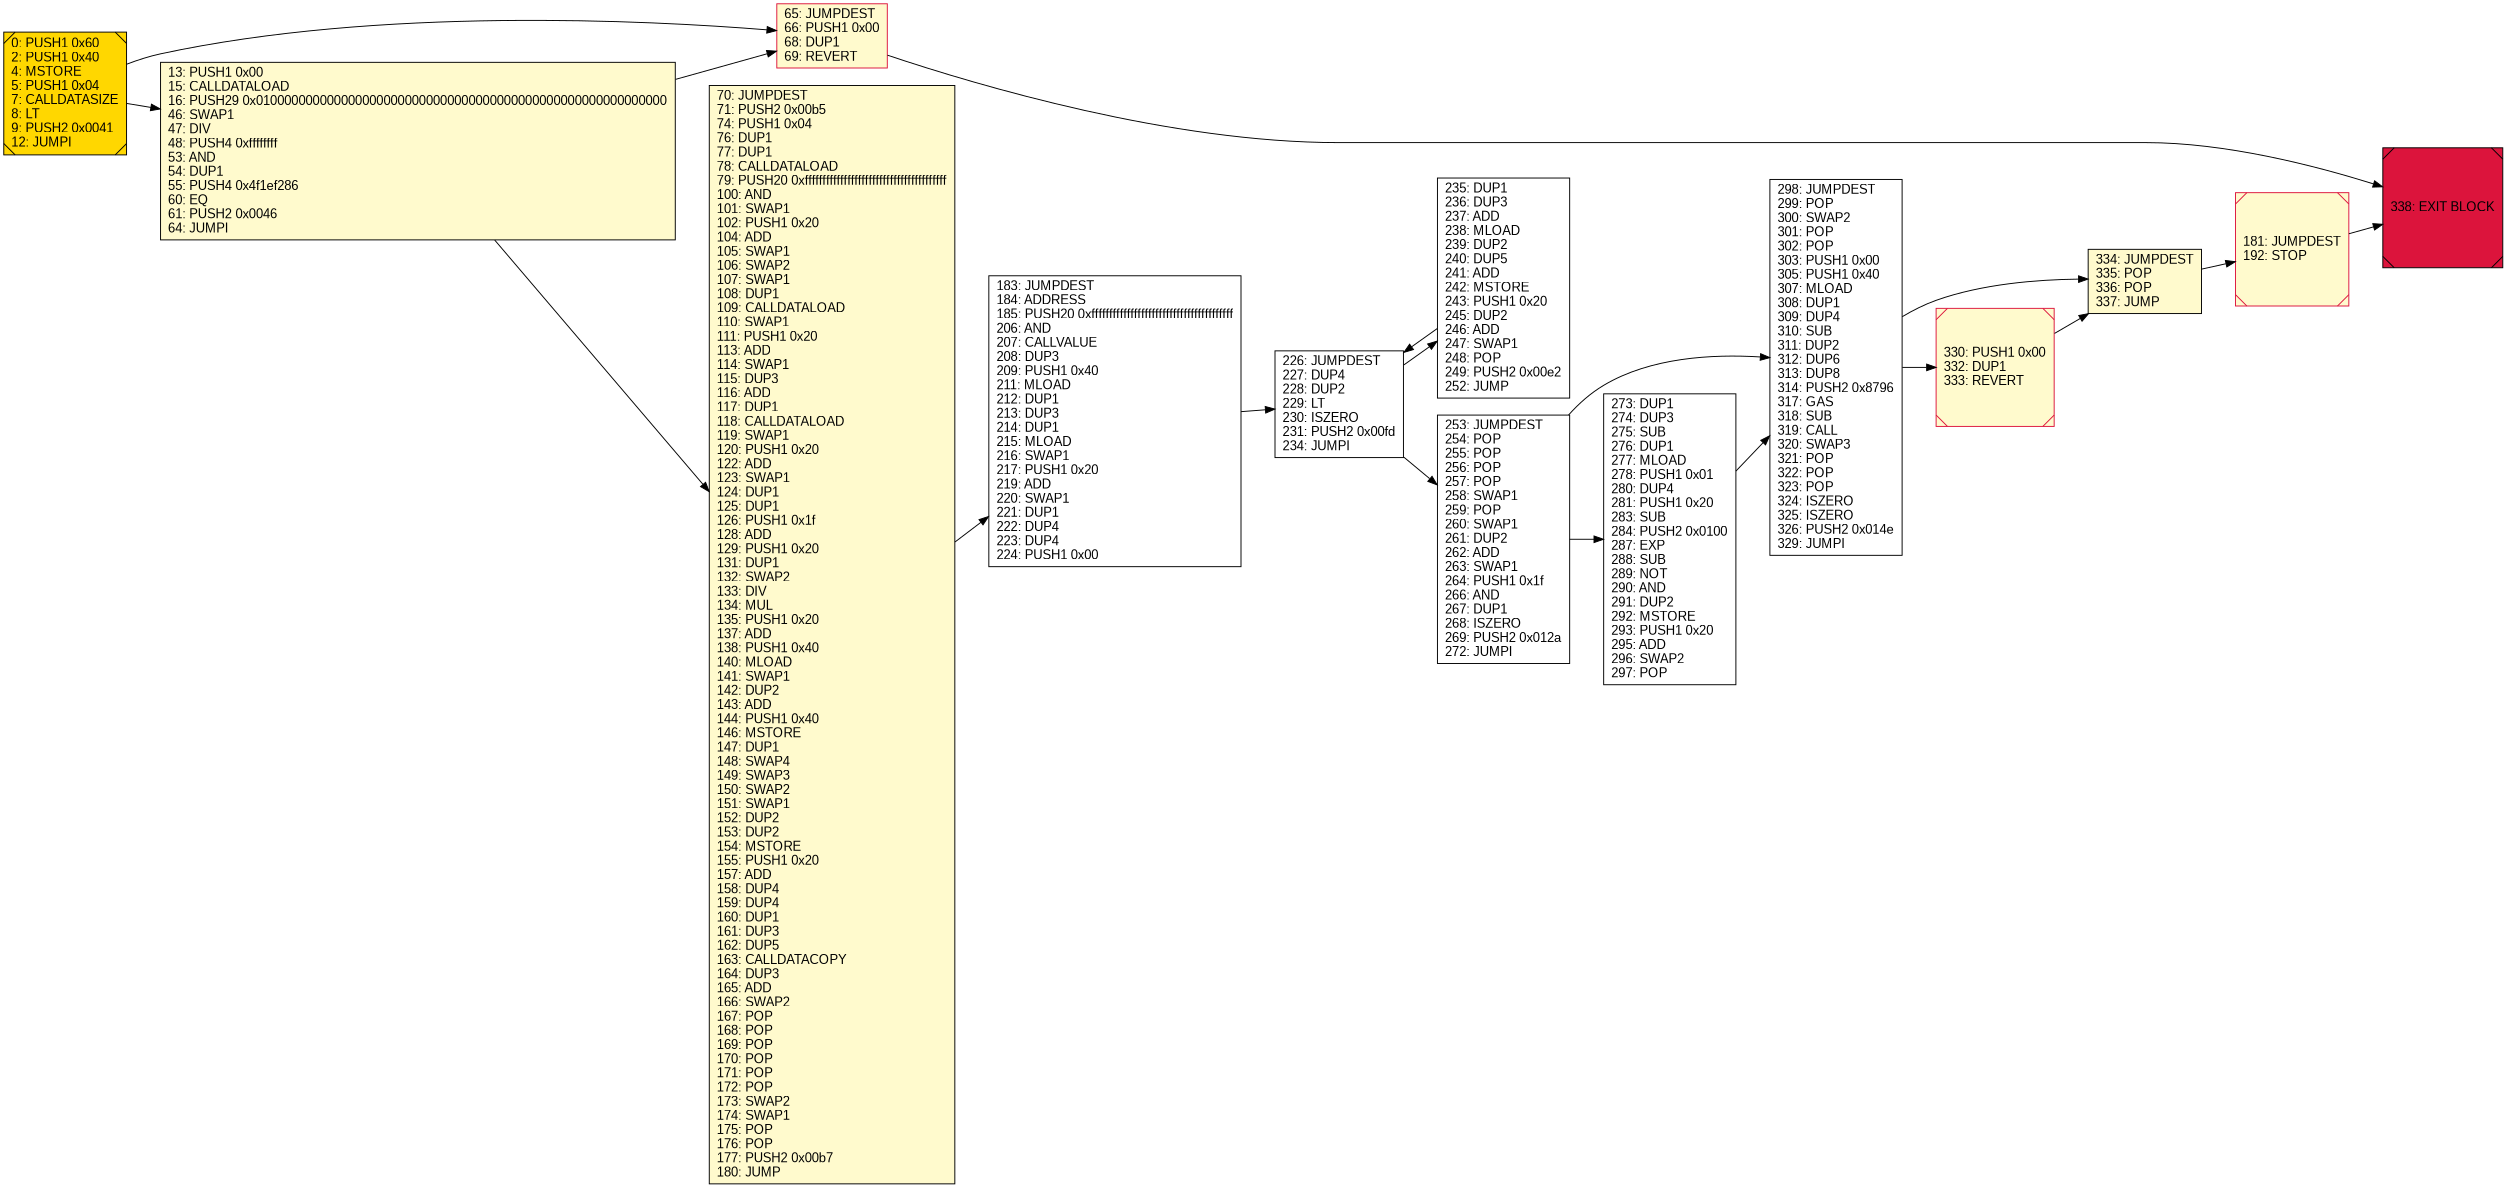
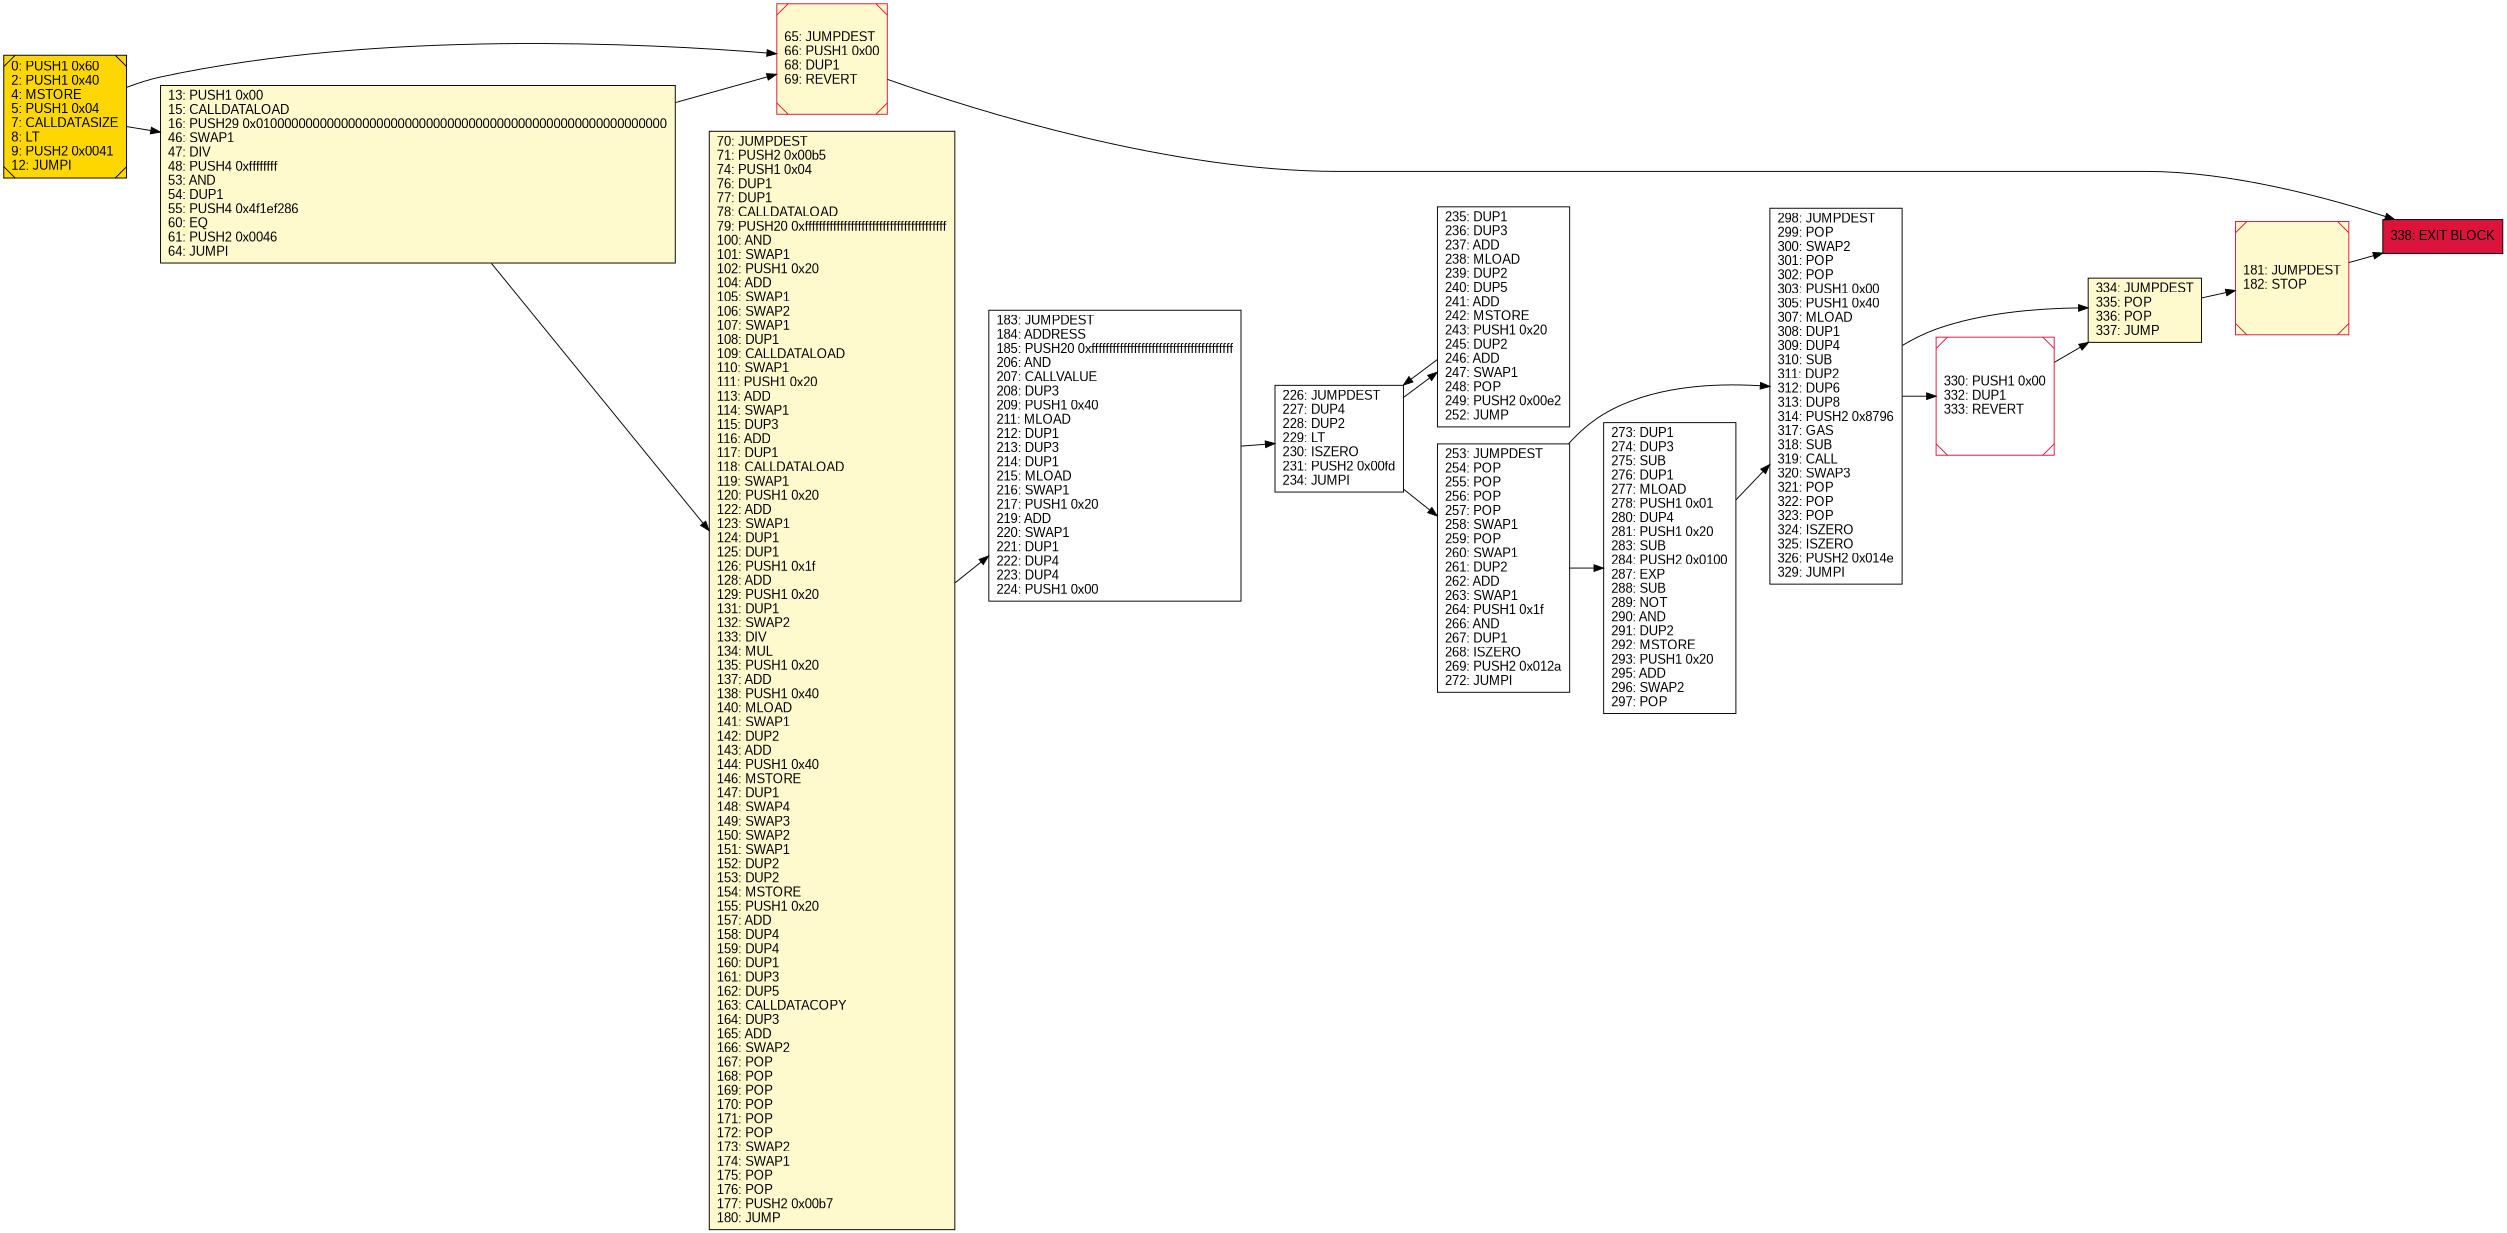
node "65: JUMPDEST 66: PUSH1 0x00 68: DUP1 69: REVERT": shape box -> Msquare
node "338: EXIT BLOCK": shape Msquare -> box
node "181: JUMPDEST 192: STOP": label "181: JUMPDEST 192: STOP" -> "181: JUMPDEST 182: STOP"
node "330: PUSH1 0x00 332: DUP1 333: REVERT": fillcolor lemonchiffon -> white
